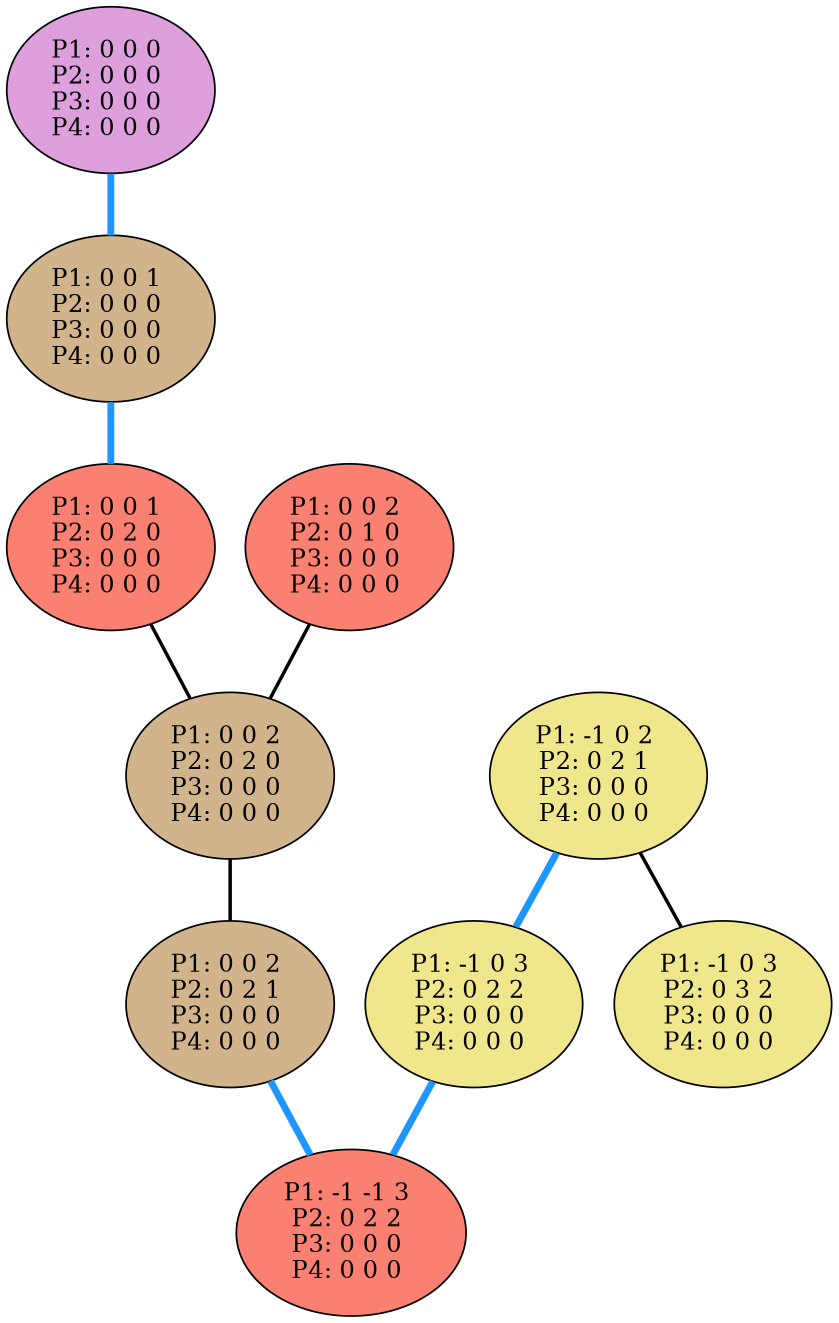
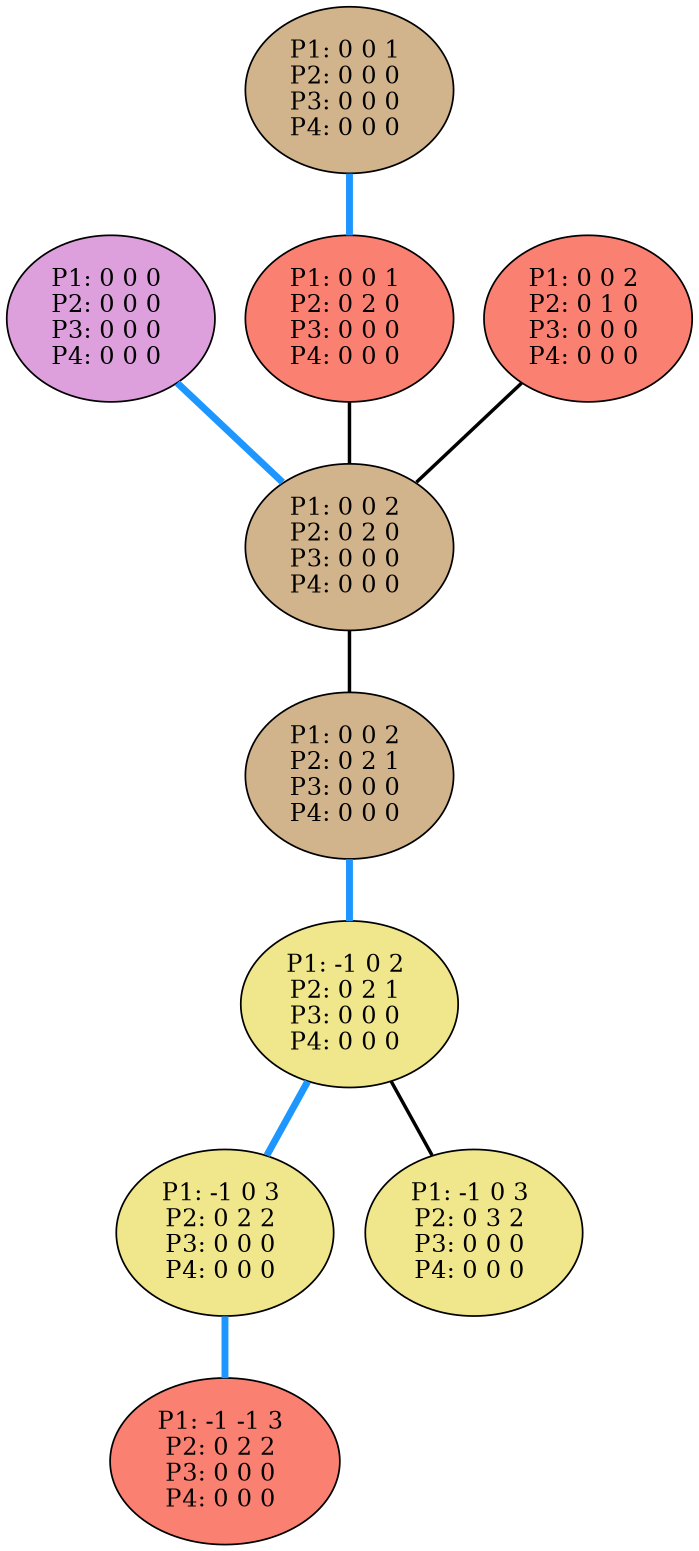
edge "P1: 0 0 0 P2: 0 0 0 P3: 0 0 0 P4: 0 0 0" -- "P1: 0 0 1 P2: 0 0 0 P3: 0 0 0 P4: 0 0 0": now "P1: 0 0 0 P2: 0 0 0 P3: 0 0 0 P4: 0 0 0" -- "P1: 0 0 2 P2: 0 2 0 P3: 0 0 0 P4: 0 0 0"
edge "P1: 0 0 2 P2: 0 2 1 P3: 0 0 0 P4: 0 0 0" -- "P1: -1 -1 3 P2: 0 2 2 P3: 0 0 0 P4: 0 0 0": now "P1: 0 0 2 P2: 0 2 1 P3: 0 0 0 P4: 0 0 0" -- "P1: -1 0 2 P2: 0 2 1 P3: 0 0 0 P4: 0 0 0"
